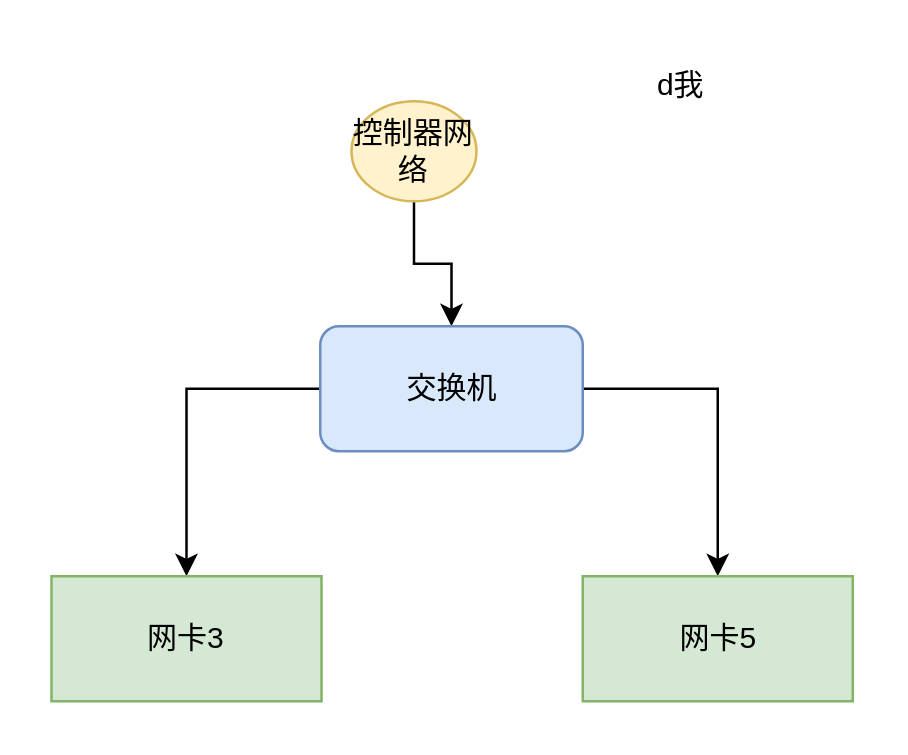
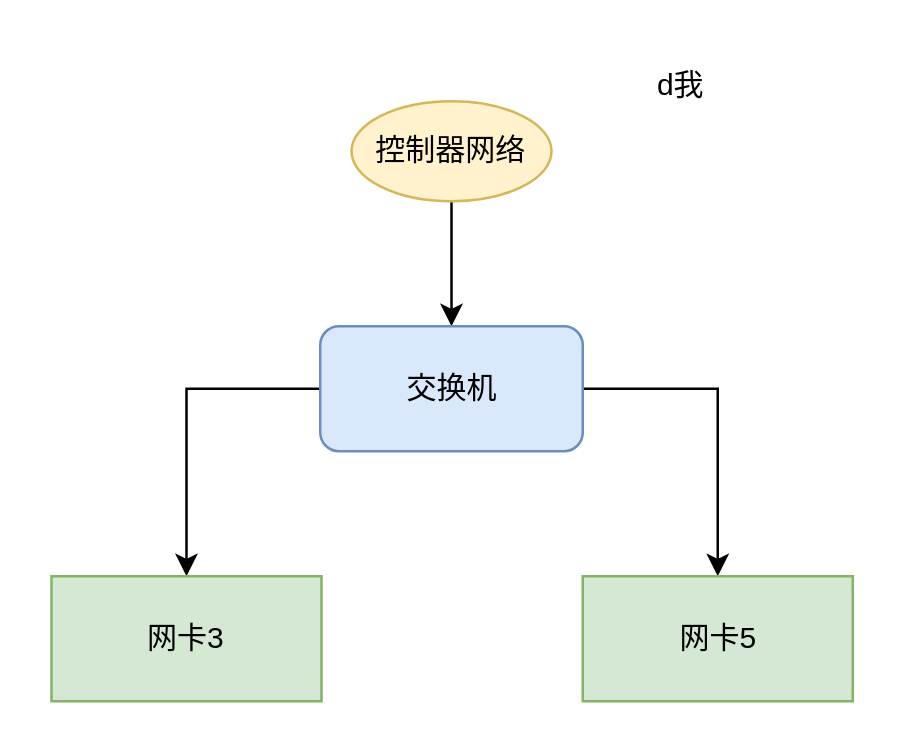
node "控制器网络": size 125x100 -> 200x100
